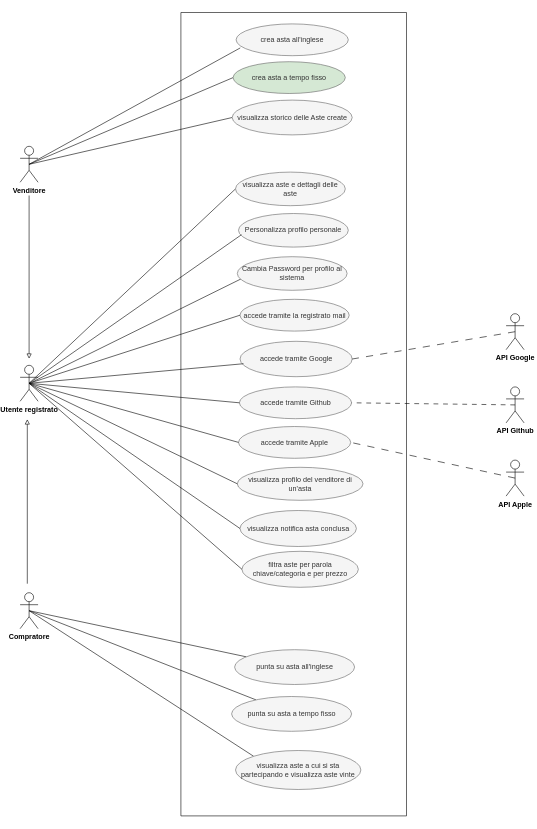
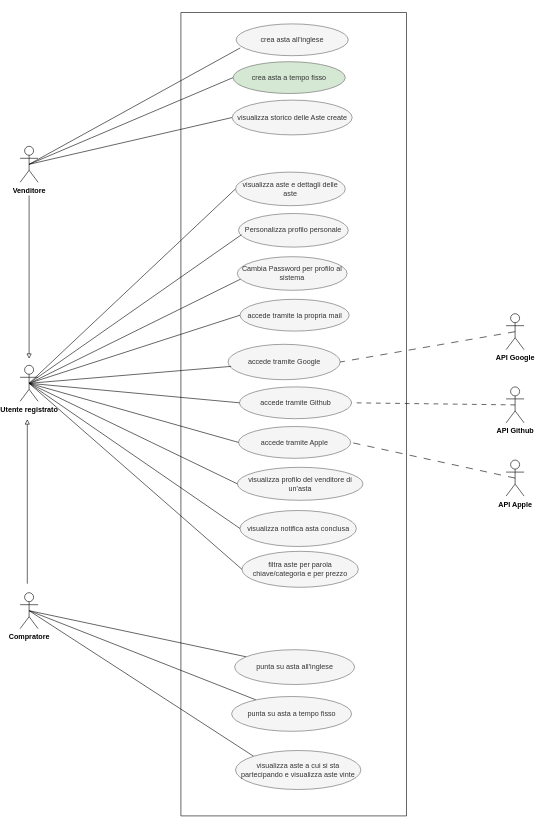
node "accede tramite la registrato mail": label "accede tramite la registrato mail" -> "accede tramite la propria mail"
node "accede tramite Google": moved (296, 359) -> (284, 362)
